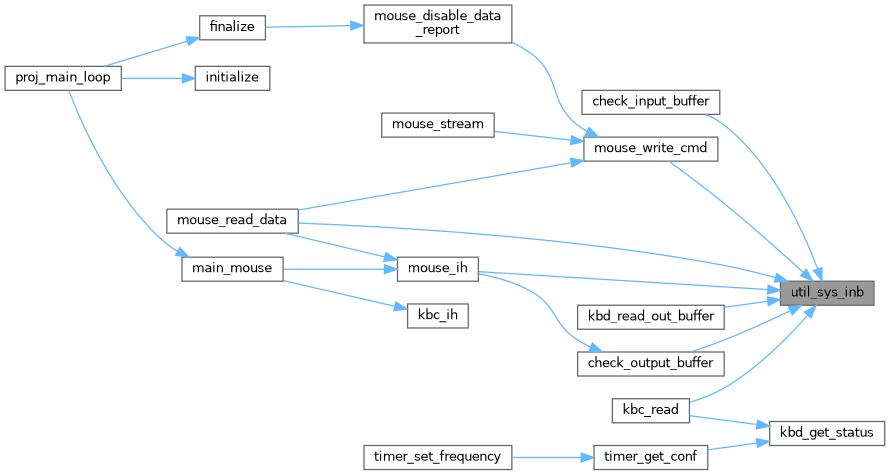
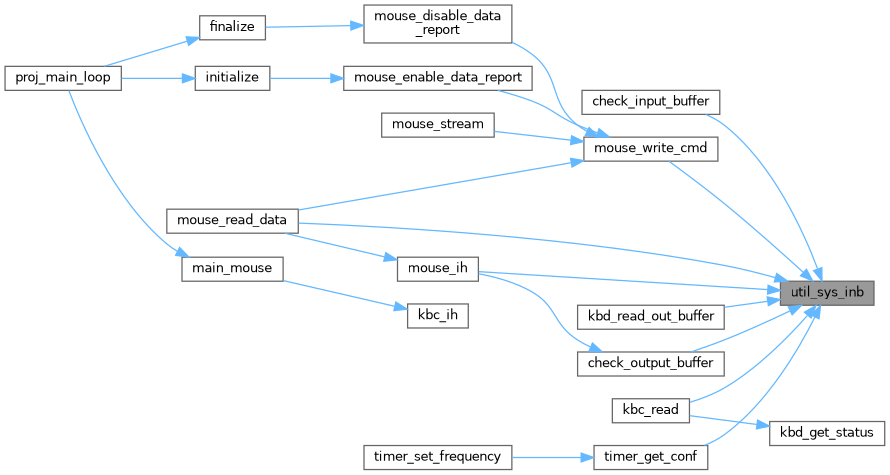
node "mouse_enable_data_report": added
edge "main_mouse" -> "mouse_ih": removed
edge "timer_get_conf" -> "kbd_get_status": now "timer_get_conf" -> "util_sys_inb"
